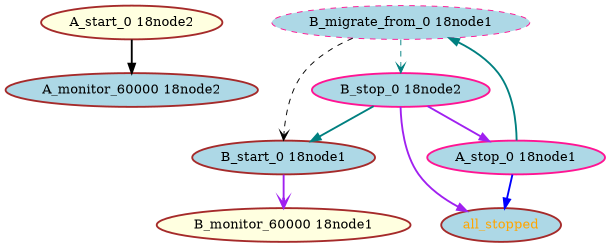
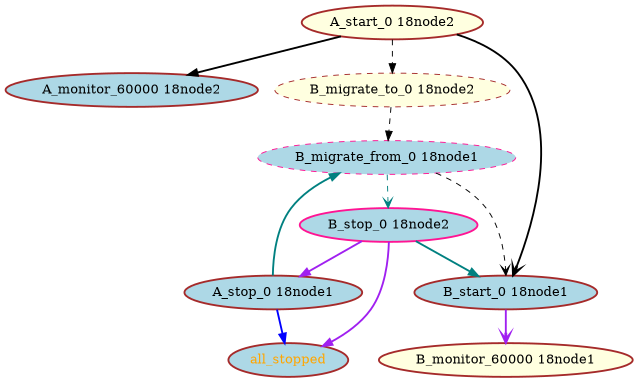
node "B_migrate_to_0 18node2": added
edge "A_start_0 18node2" -> "B_start_0 18node1": added
node "A_stop_0 18node1": color deeppink -> brown
